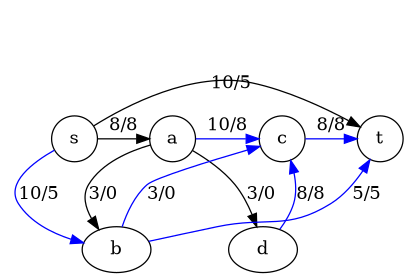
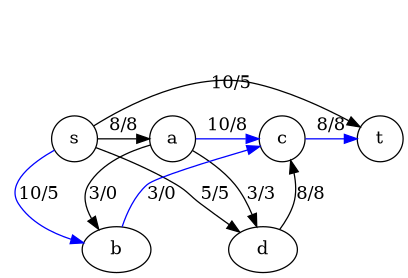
edge "s" -> "d": added, label "5/5"
edge "a" -> "d": label "3/0" -> "3/3"
edge "d" -> "c": color blue -> black
edge "b" -> "t": removed, label "5/5"
